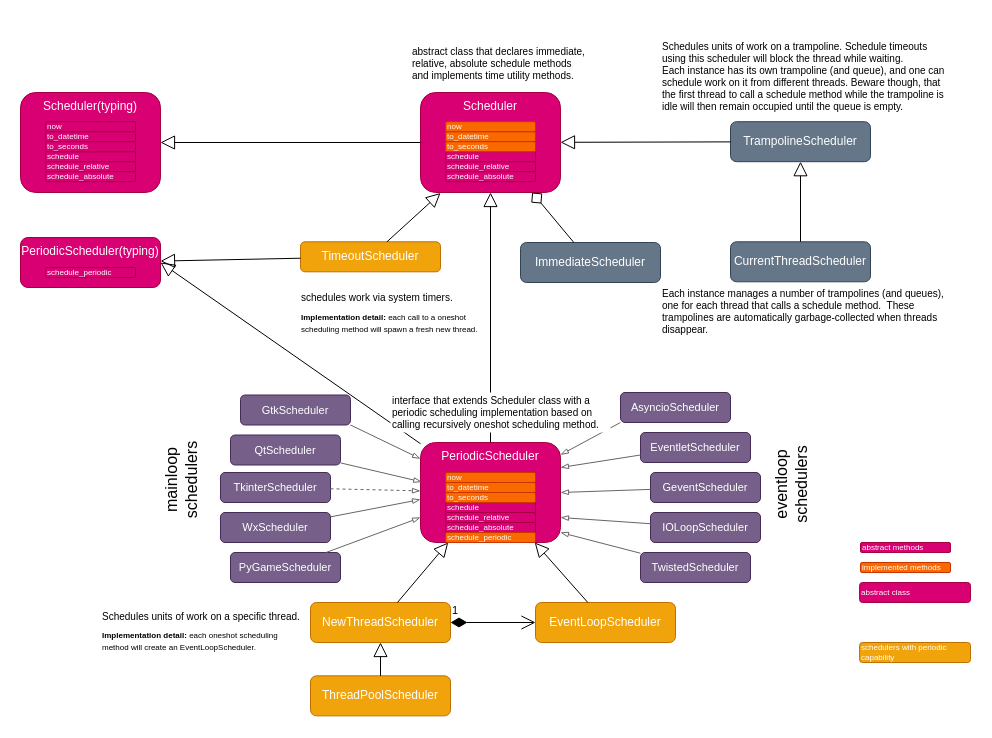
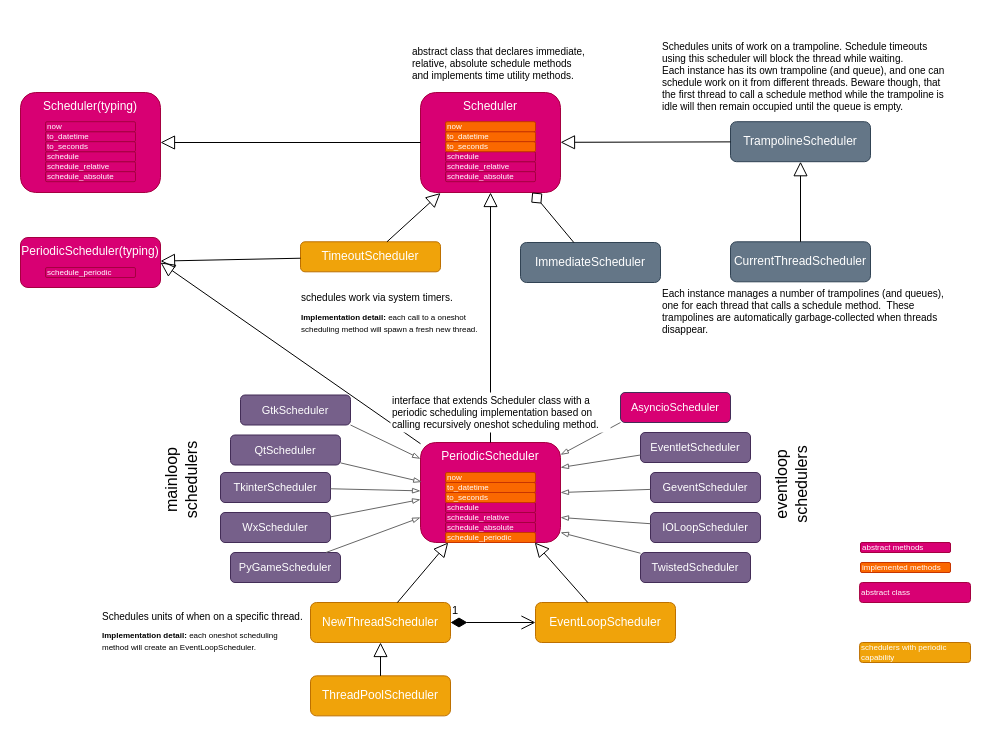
node "AsyncioScheduler": fillcolor #76608a -> #d80073
edge "TkinterScheduler" -> "PeriodicScheduler": style dashed -> solid
node "Schedules units of work on a specific thread.": label "Schedules units of work on a specific thread." -> "Schedules units of when on a specific thread."
